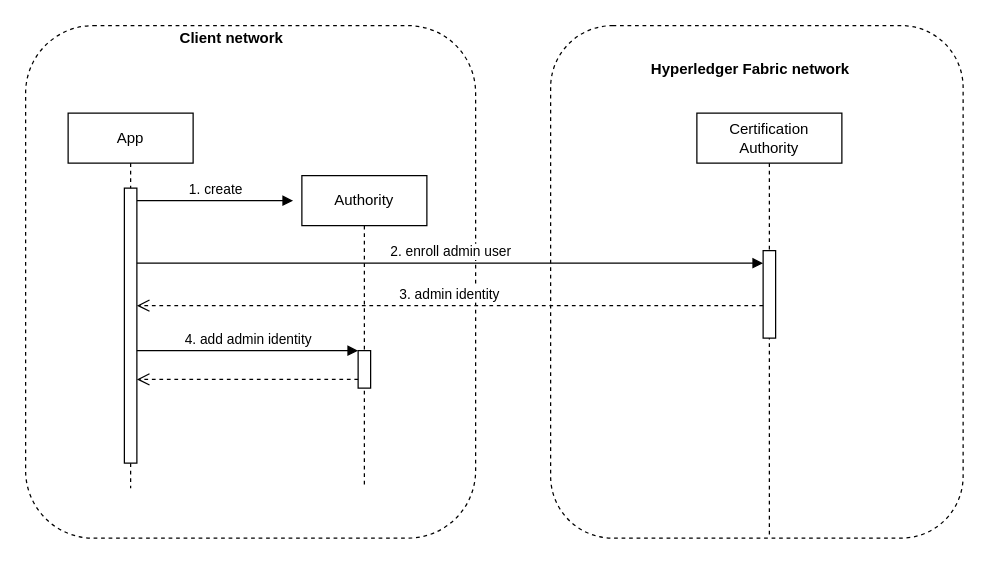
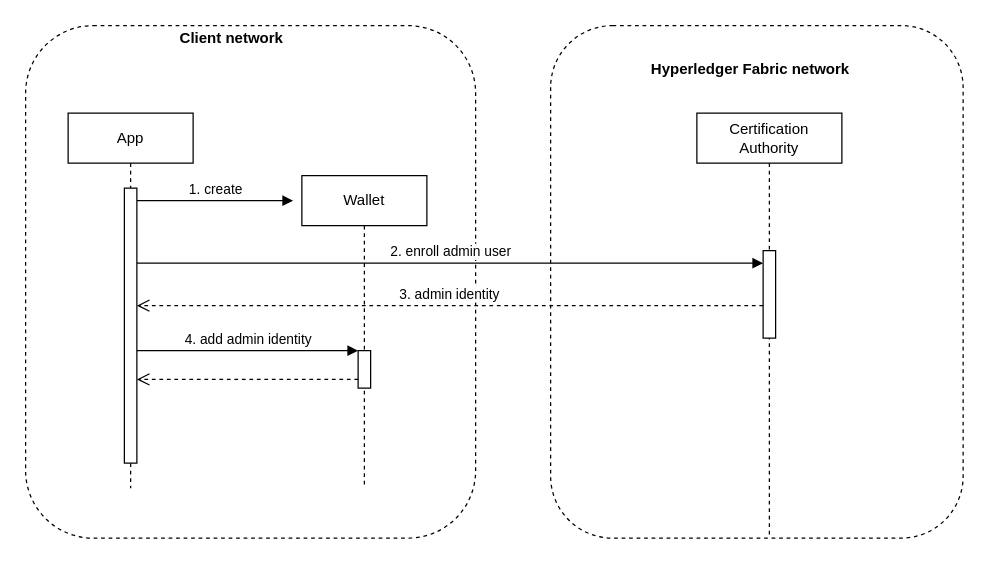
node "Authority": label "Authority" -> "Wallet"
